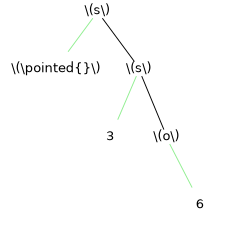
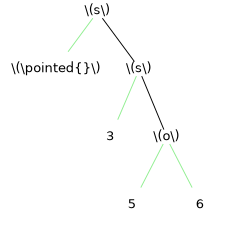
node "5": added
